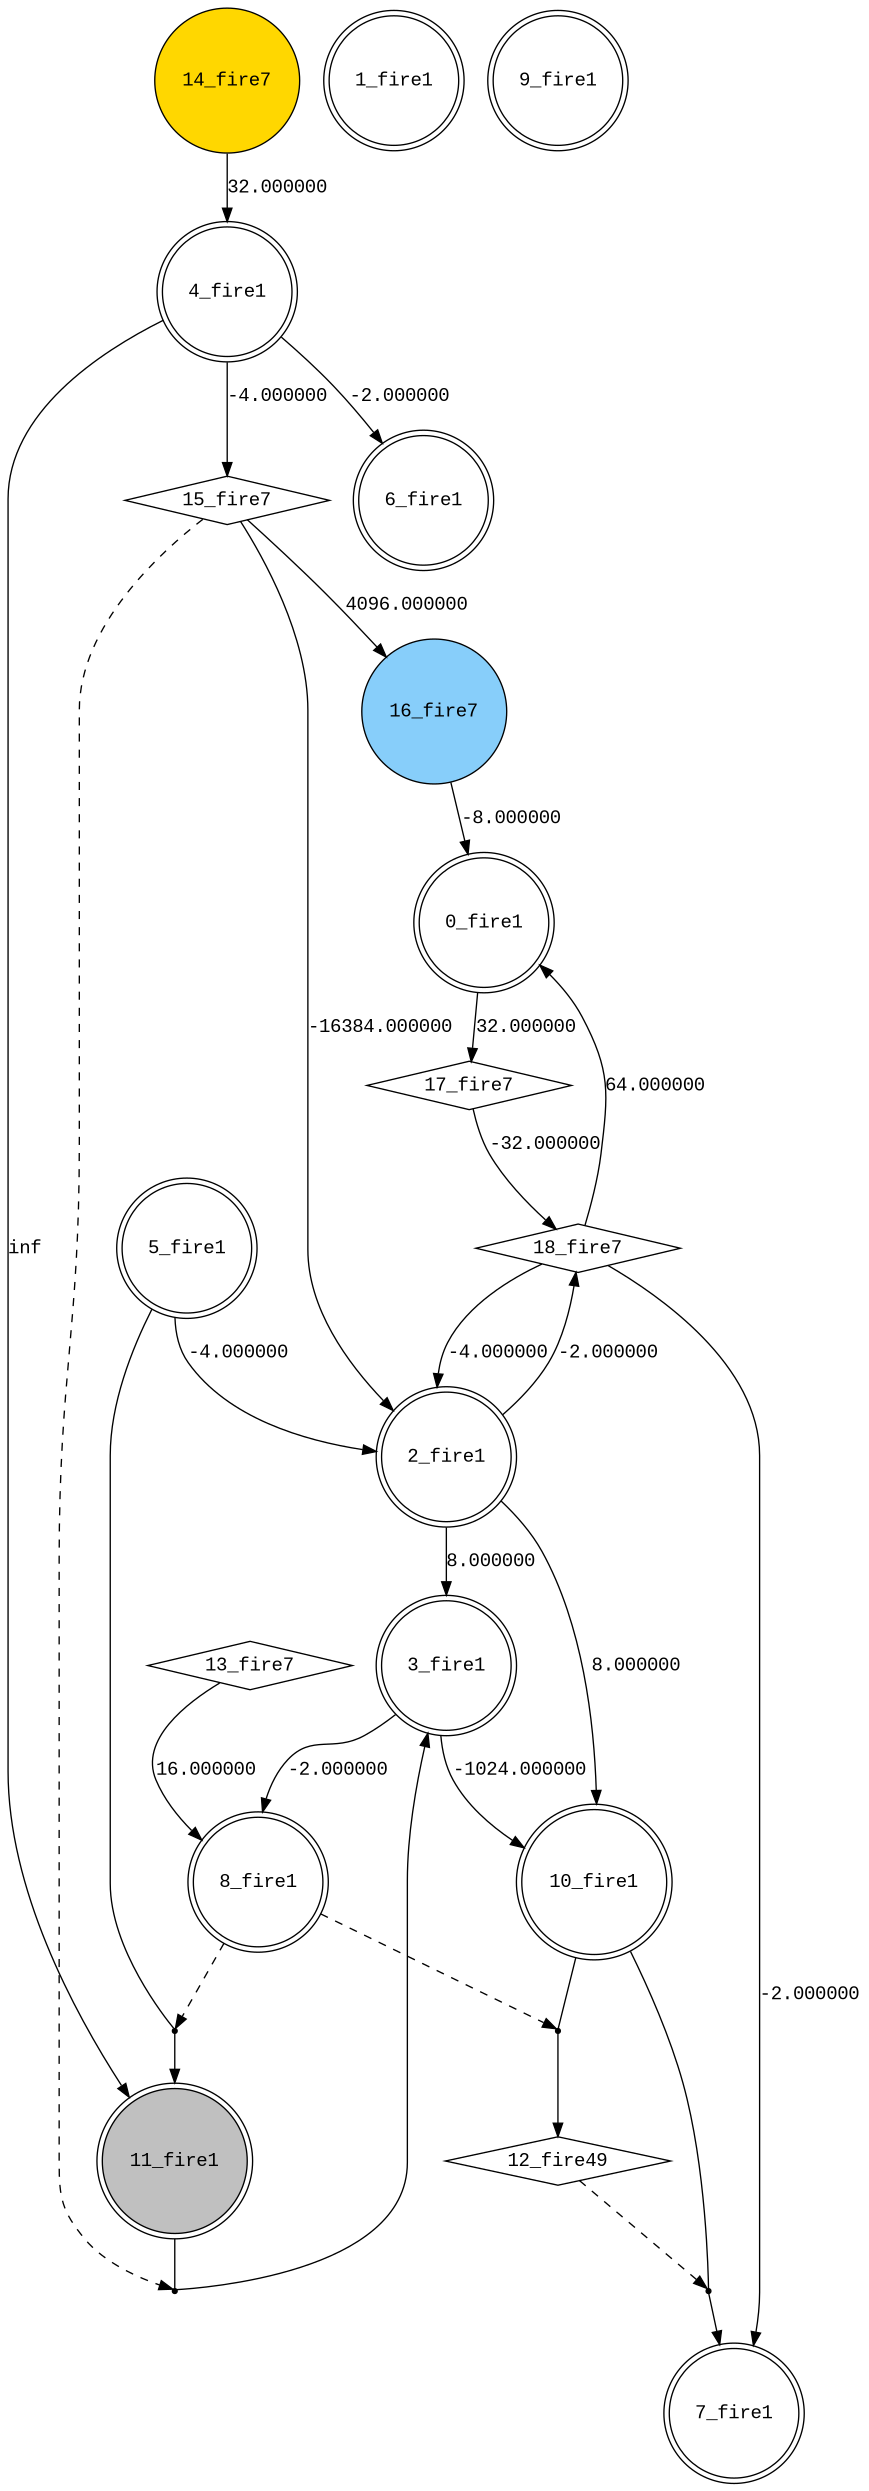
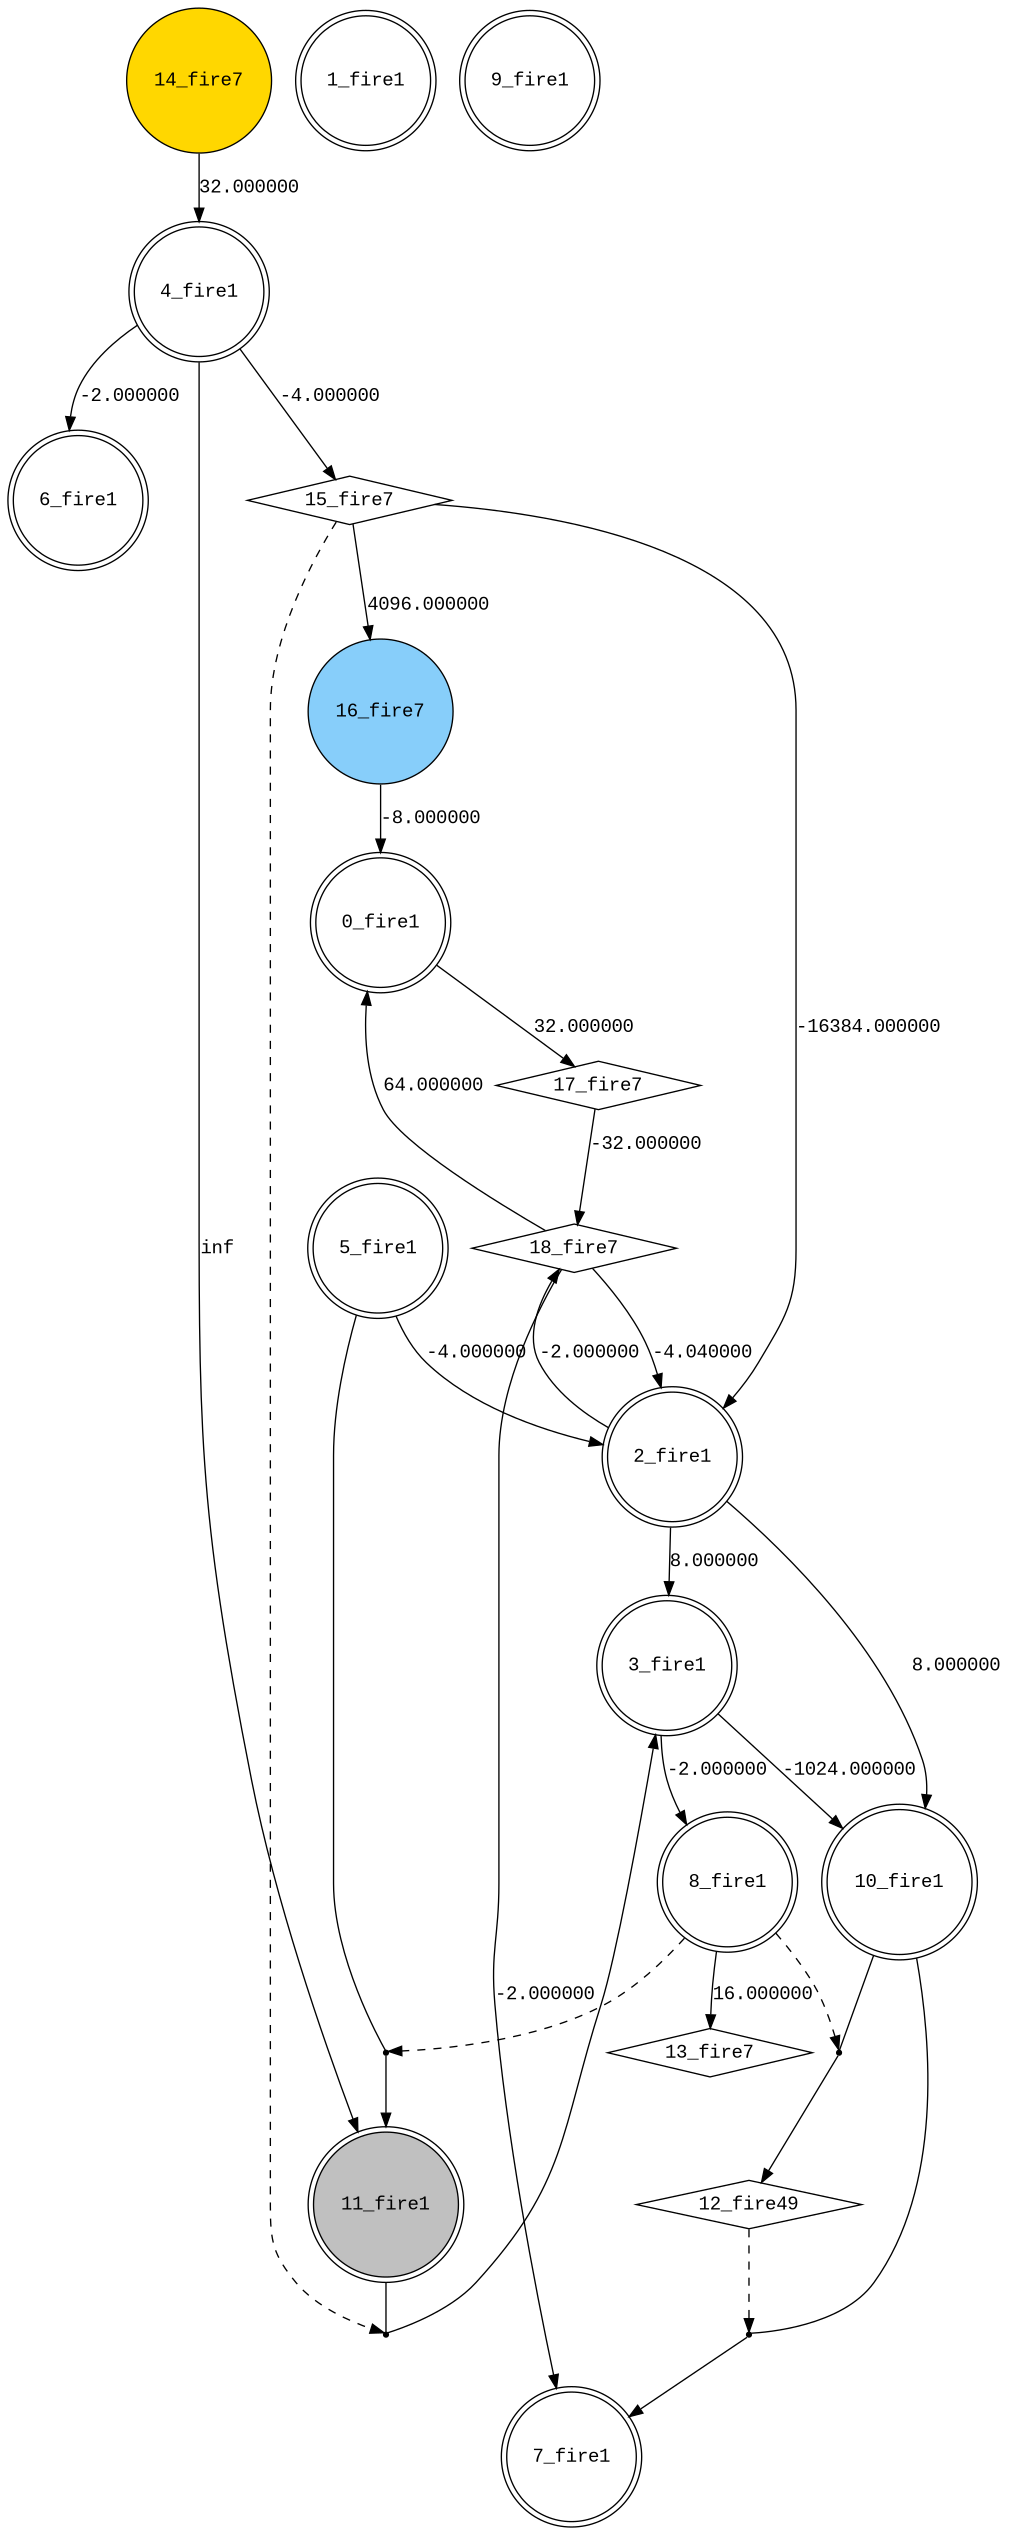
edge "18_fire7" -> "2_fire1": label "-4.000000" -> "-4.040000"
edge "13_fire7" -> "8_fire1": reversed
